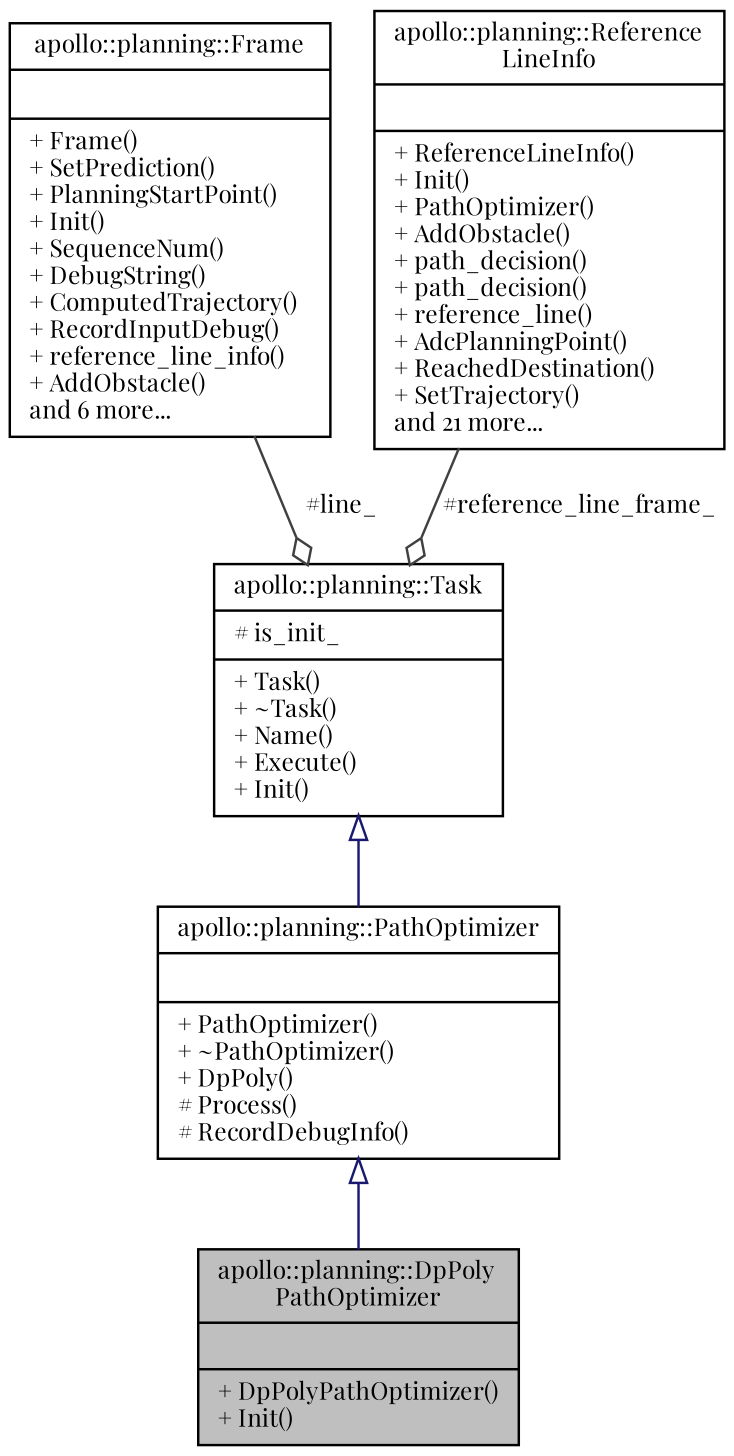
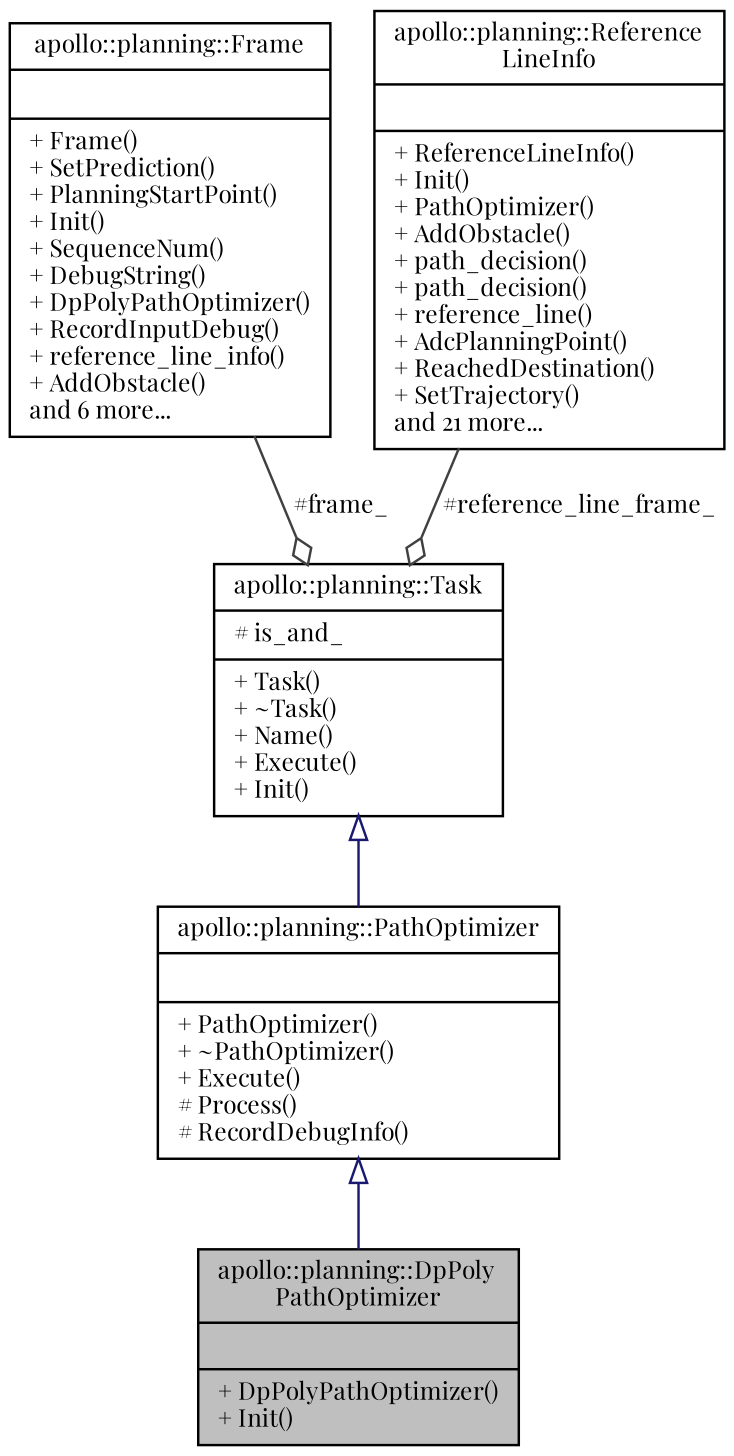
node "apollo::planning::Frame": text "+ ComputedTrajectory()" -> "+ DpPolyPathOptimizer()"
edge "apollo::planning::Frame" -> "apollo::planning::Task": label " #line_" -> " #frame_"
node "apollo::planning::Task": text "# is_init_" -> "# is_and_"
node "apollo::planning::PathOptimizer": text "+ DpPoly()" -> "+ Execute()"
